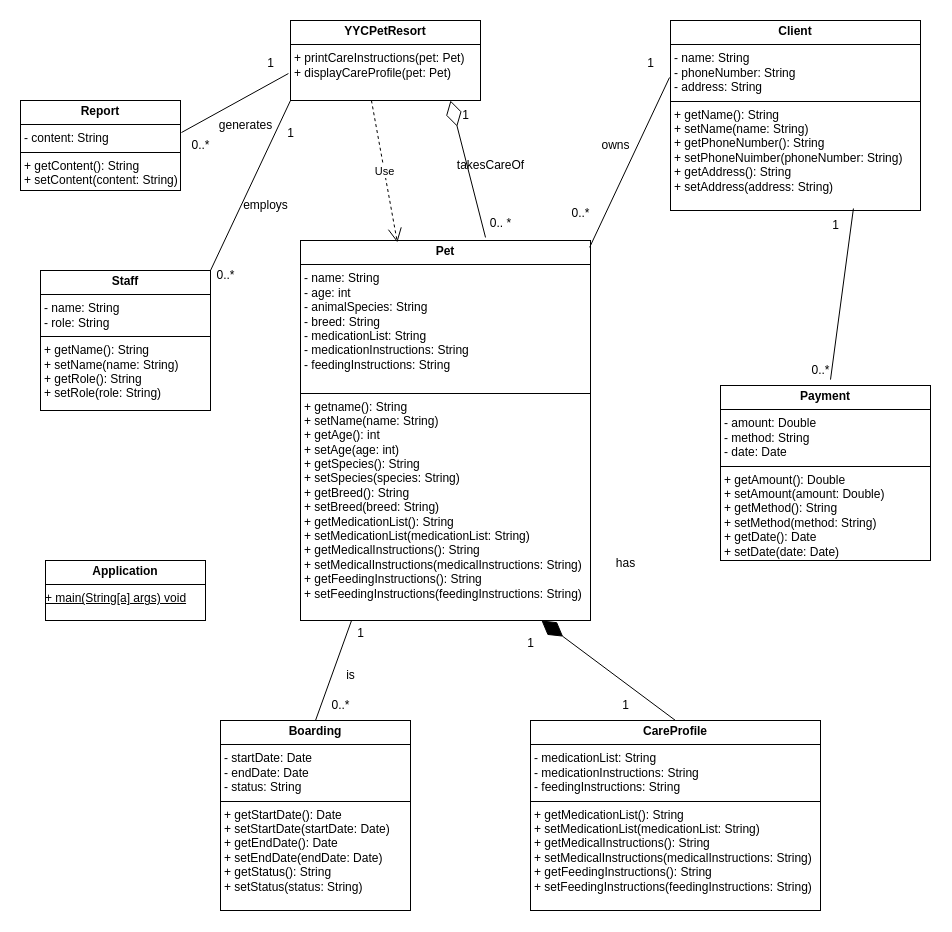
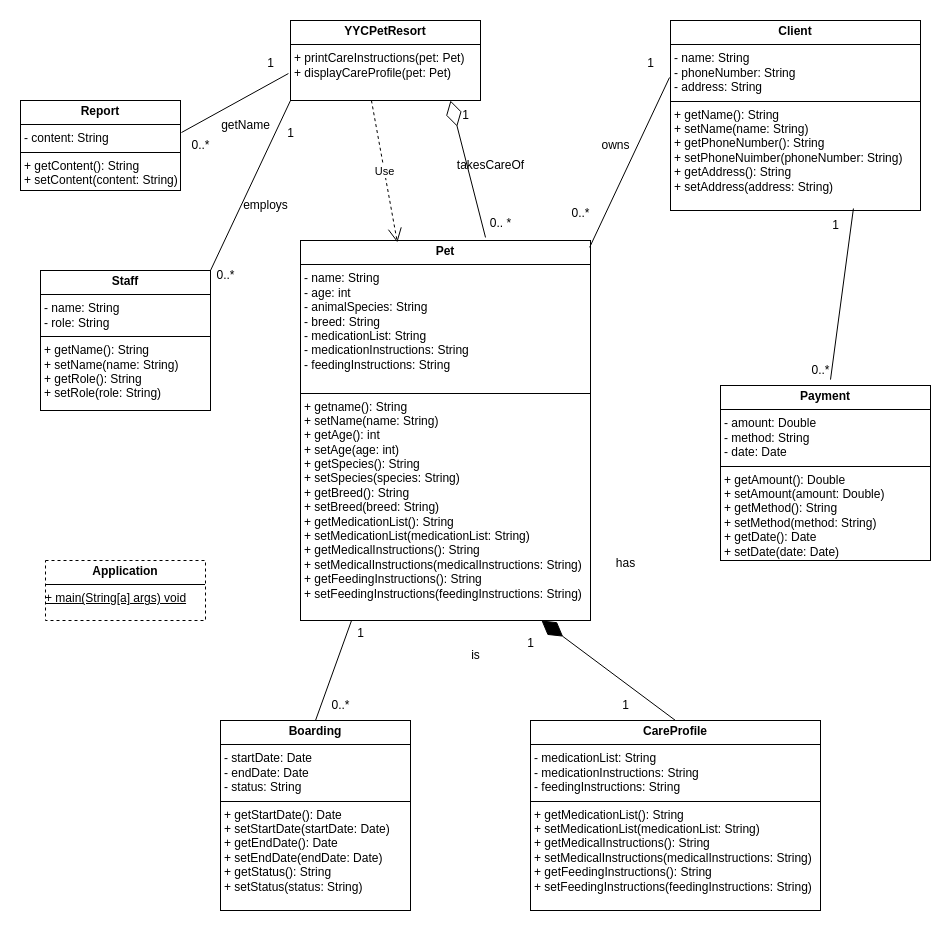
node "generates": label "generates" -> "getName"
node "Application + main(String[a] args) void": style solid -> dashed
node "is": moved (351, 676) -> (476, 656)
